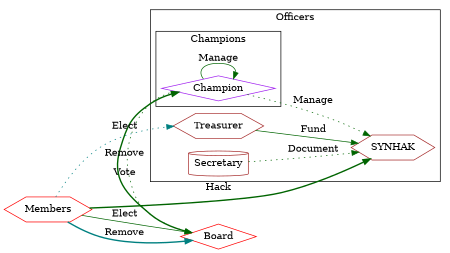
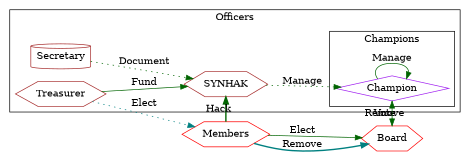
edge "Champion" -> "SYNHAK": reversed
edge "Members" -> "Treasurer": reversed
edge "Board" -> "Champion": style bold -> solid
node "Board": shape diamond -> hexagon
